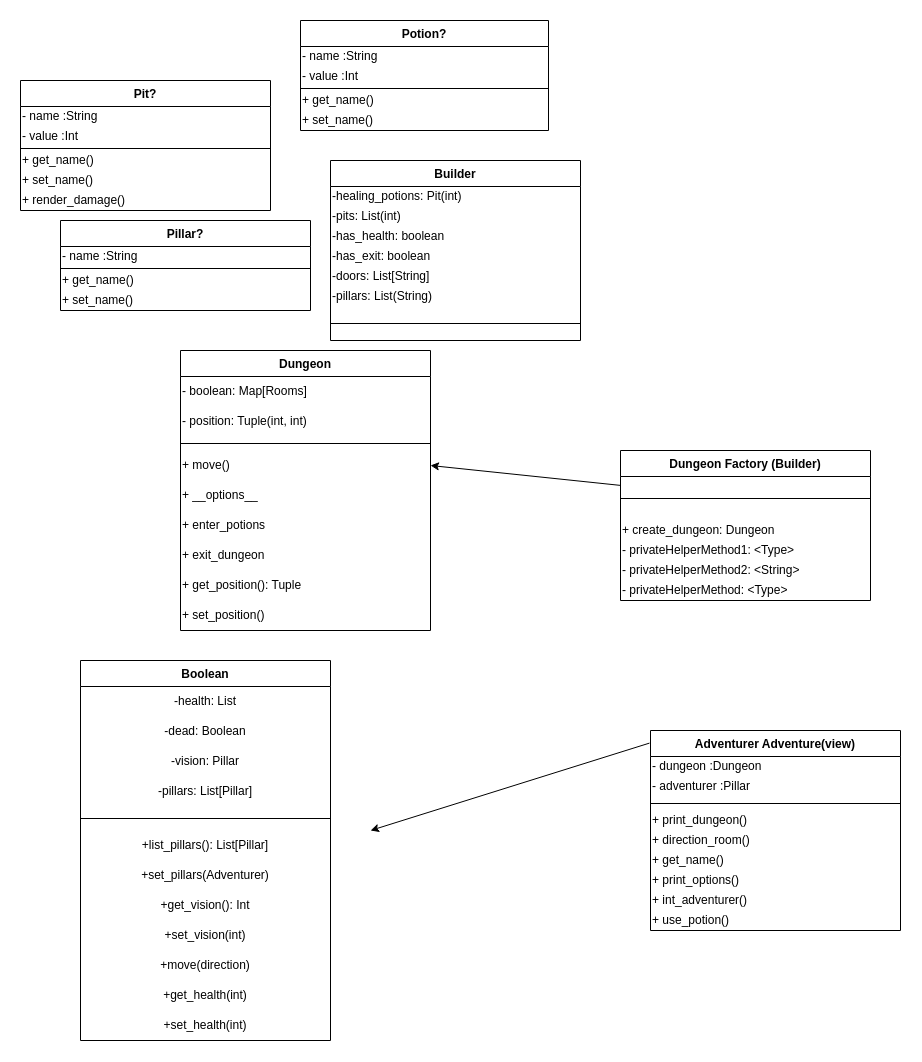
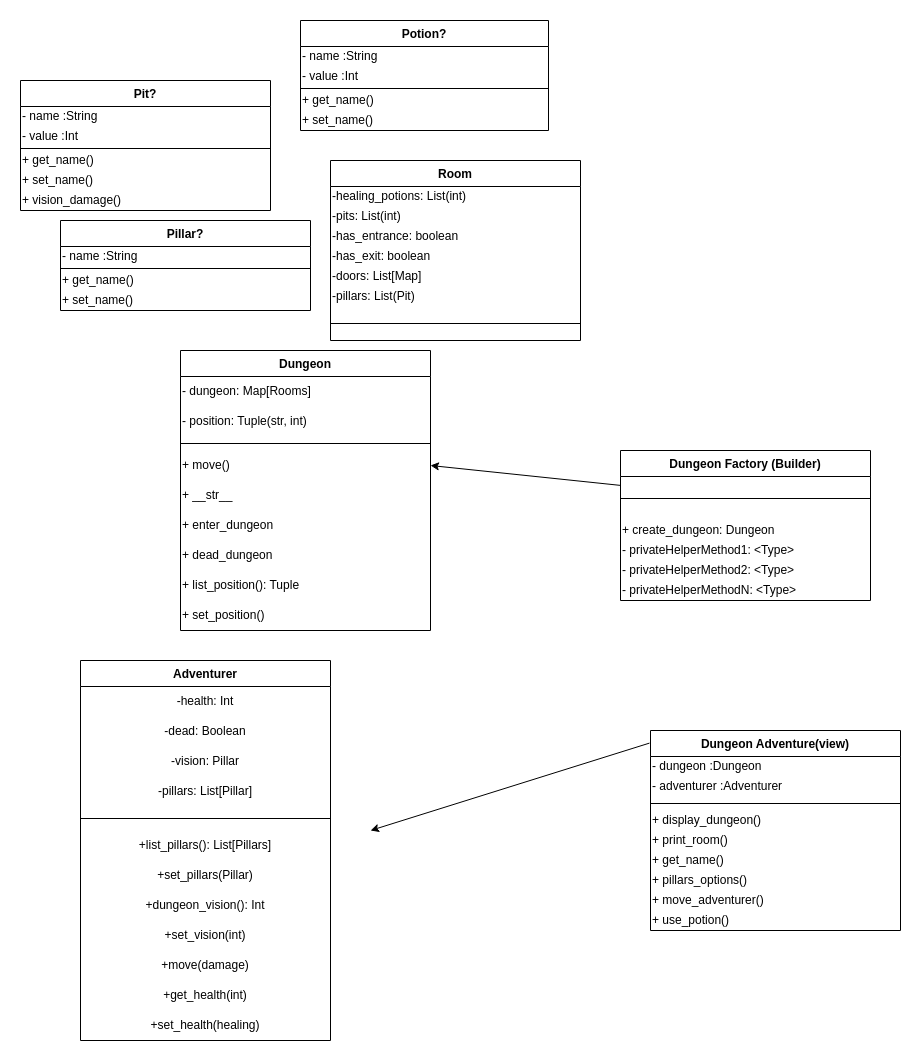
node "Builder": label "Builder" -> "Room"
node "-healing_potions: Pit(int)": label "-healing_potions: Pit(int)" -> "-healing_potions: List(int)"
node "+ render_damage()": label "+ render_damage()" -> "+ vision_damage()"
node "-has_health: boolean": label "-has_health: boolean" -> "-has_entrance: boolean"
node "-doors: List[String]": label "-doors: List[String]" -> "-doors: List[Map]"
node "-pillars: List(String)": label "-pillars: List(String)" -> "-pillars: List(Pit)"
node "- boolean: Map[Rooms]": label "- boolean: Map[Rooms]" -> "- dungeon: Map[Rooms]"
node "- position: Tuple(int, int)": label "- position: Tuple(int, int)" -> "- position: Tuple(str, int)"
node "+ __options__": label "+ __options__" -> "+ __str__"
node "+ enter_potions": label "+ enter_potions" -> "+ enter_dungeon"
node "+ exit_dungeon": label "+ exit_dungeon" -> "+ dead_dungeon"
node "- privateHelperMethod2: <String>": label "- privateHelperMethod2: <String>" -> "- privateHelperMethod2: <Type>"
node "+ get_position(): Tuple": label "+ get_position(): Tuple" -> "+ list_position(): Tuple"
node "- privateHelperMethod: <Type>": label "- privateHelperMethod: <Type>" -> "- privateHelperMethodN: <Type>"
node "Boolean": label "Boolean" -> "Adventurer"
node "-health: List": label "-health: List" -> "-health: Int"
node "Adventurer Adventure(view)": label "Adventurer Adventure(view)" -> "Dungeon Adventure(view)"
node "- adventurer :Pillar": label "- adventurer :Pillar" -> "- adventurer :Adventurer"
node "+ print_dungeon()": label "+ print_dungeon()" -> "+ display_dungeon()"
node "+ direction_room()": label "+ direction_room()" -> "+ print_room()"
node "+list_pillars(): List[Pillar]": label "+list_pillars(): List[Pillar]" -> "+list_pillars(): List[Pillars]"
node "+set_pillars(Adventurer)": label "+set_pillars(Adventurer)" -> "+set_pillars(Pillar)"
node "+ print_options()": label "+ print_options()" -> "+ pillars_options()"
node "+ int_adventurer()": label "+ int_adventurer()" -> "+ move_adventurer()"
node "+get_vision(): Int": label "+get_vision(): Int" -> "+dungeon_vision(): Int"
node "+move(direction)": label "+move(direction)" -> "+move(damage)"
node "+set_health(int)": label "+set_health(int)" -> "+set_health(healing)"
